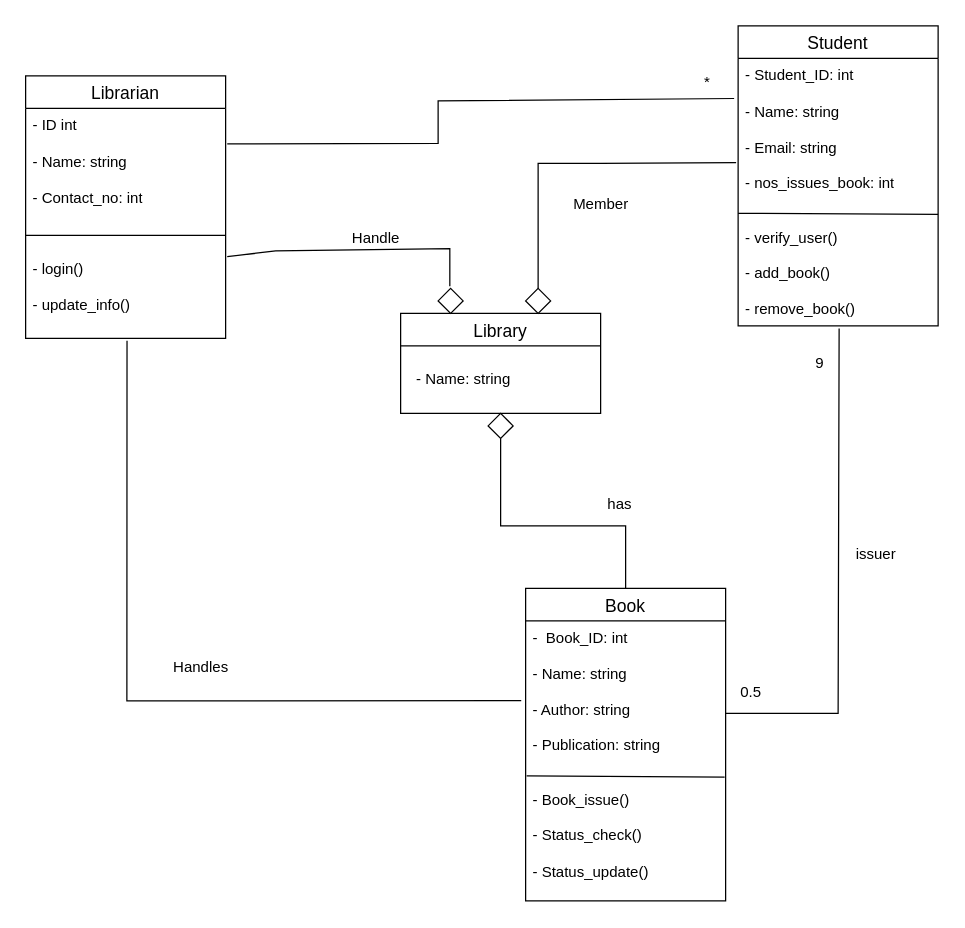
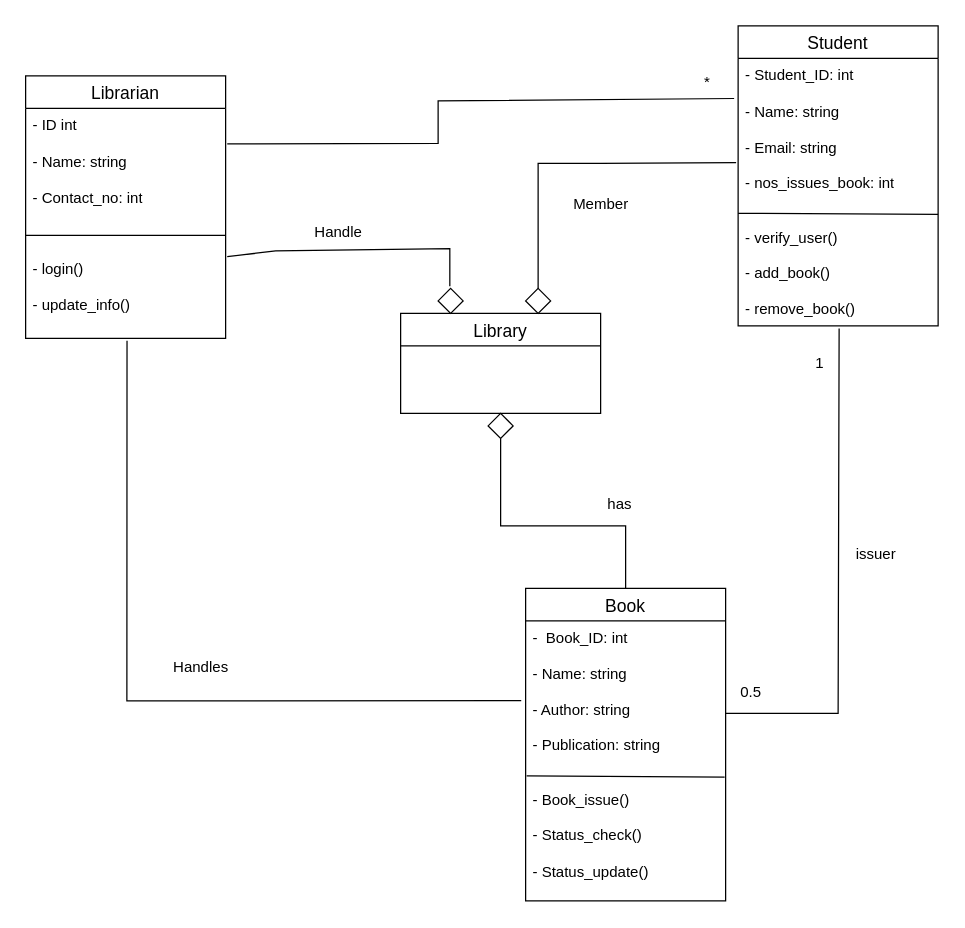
node "Handle": moved (376, 238) -> (338, 232)
node "9": label "9" -> "1"
node "- Name: string": removed
